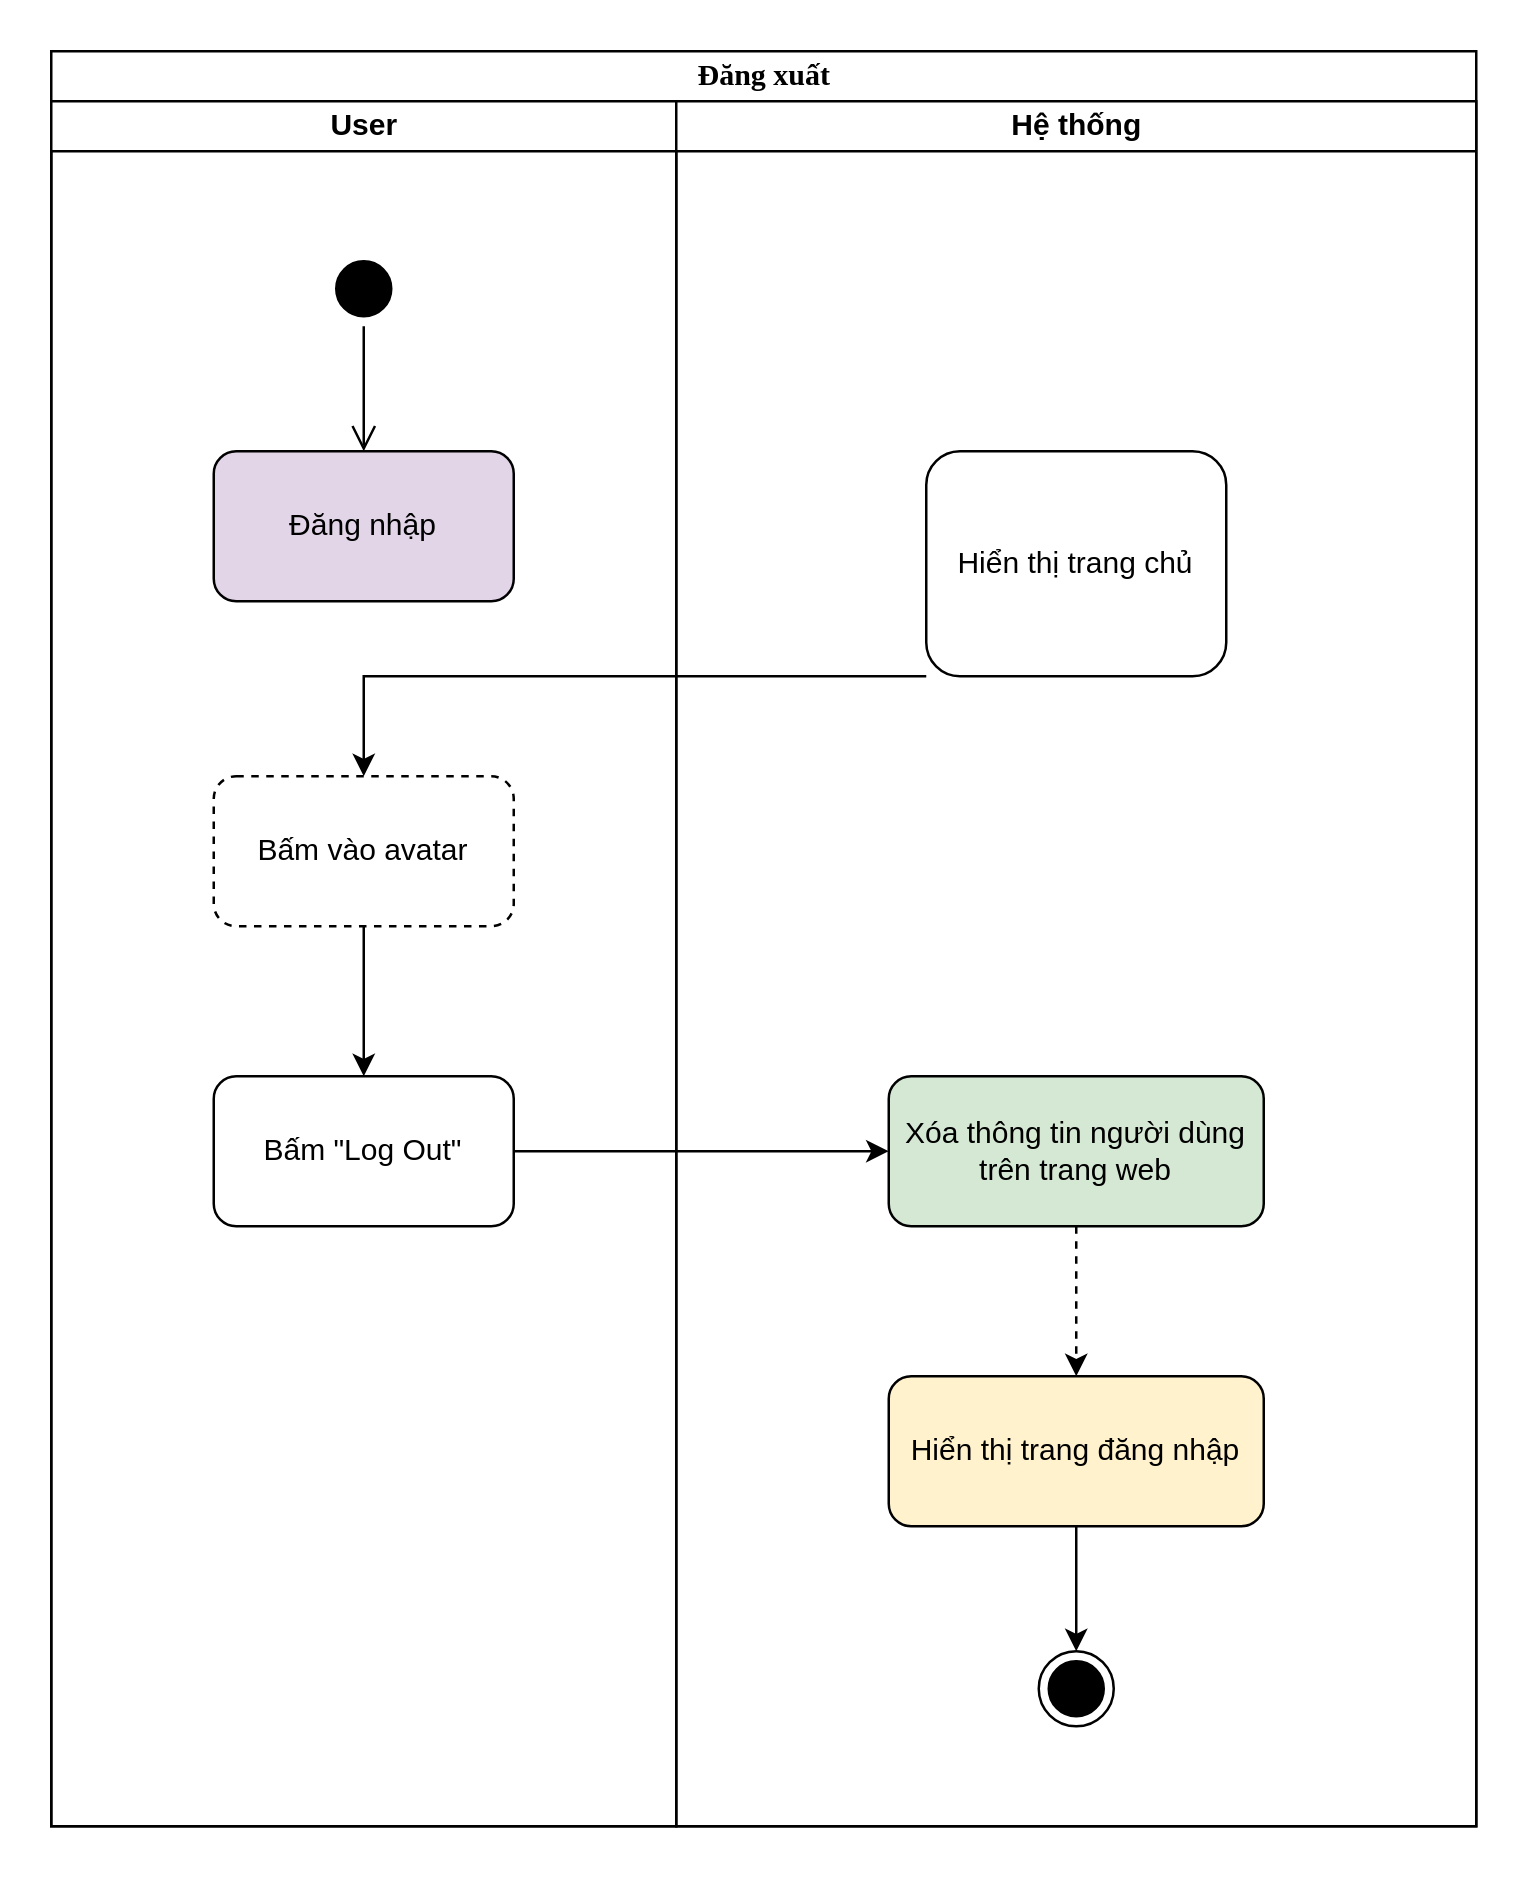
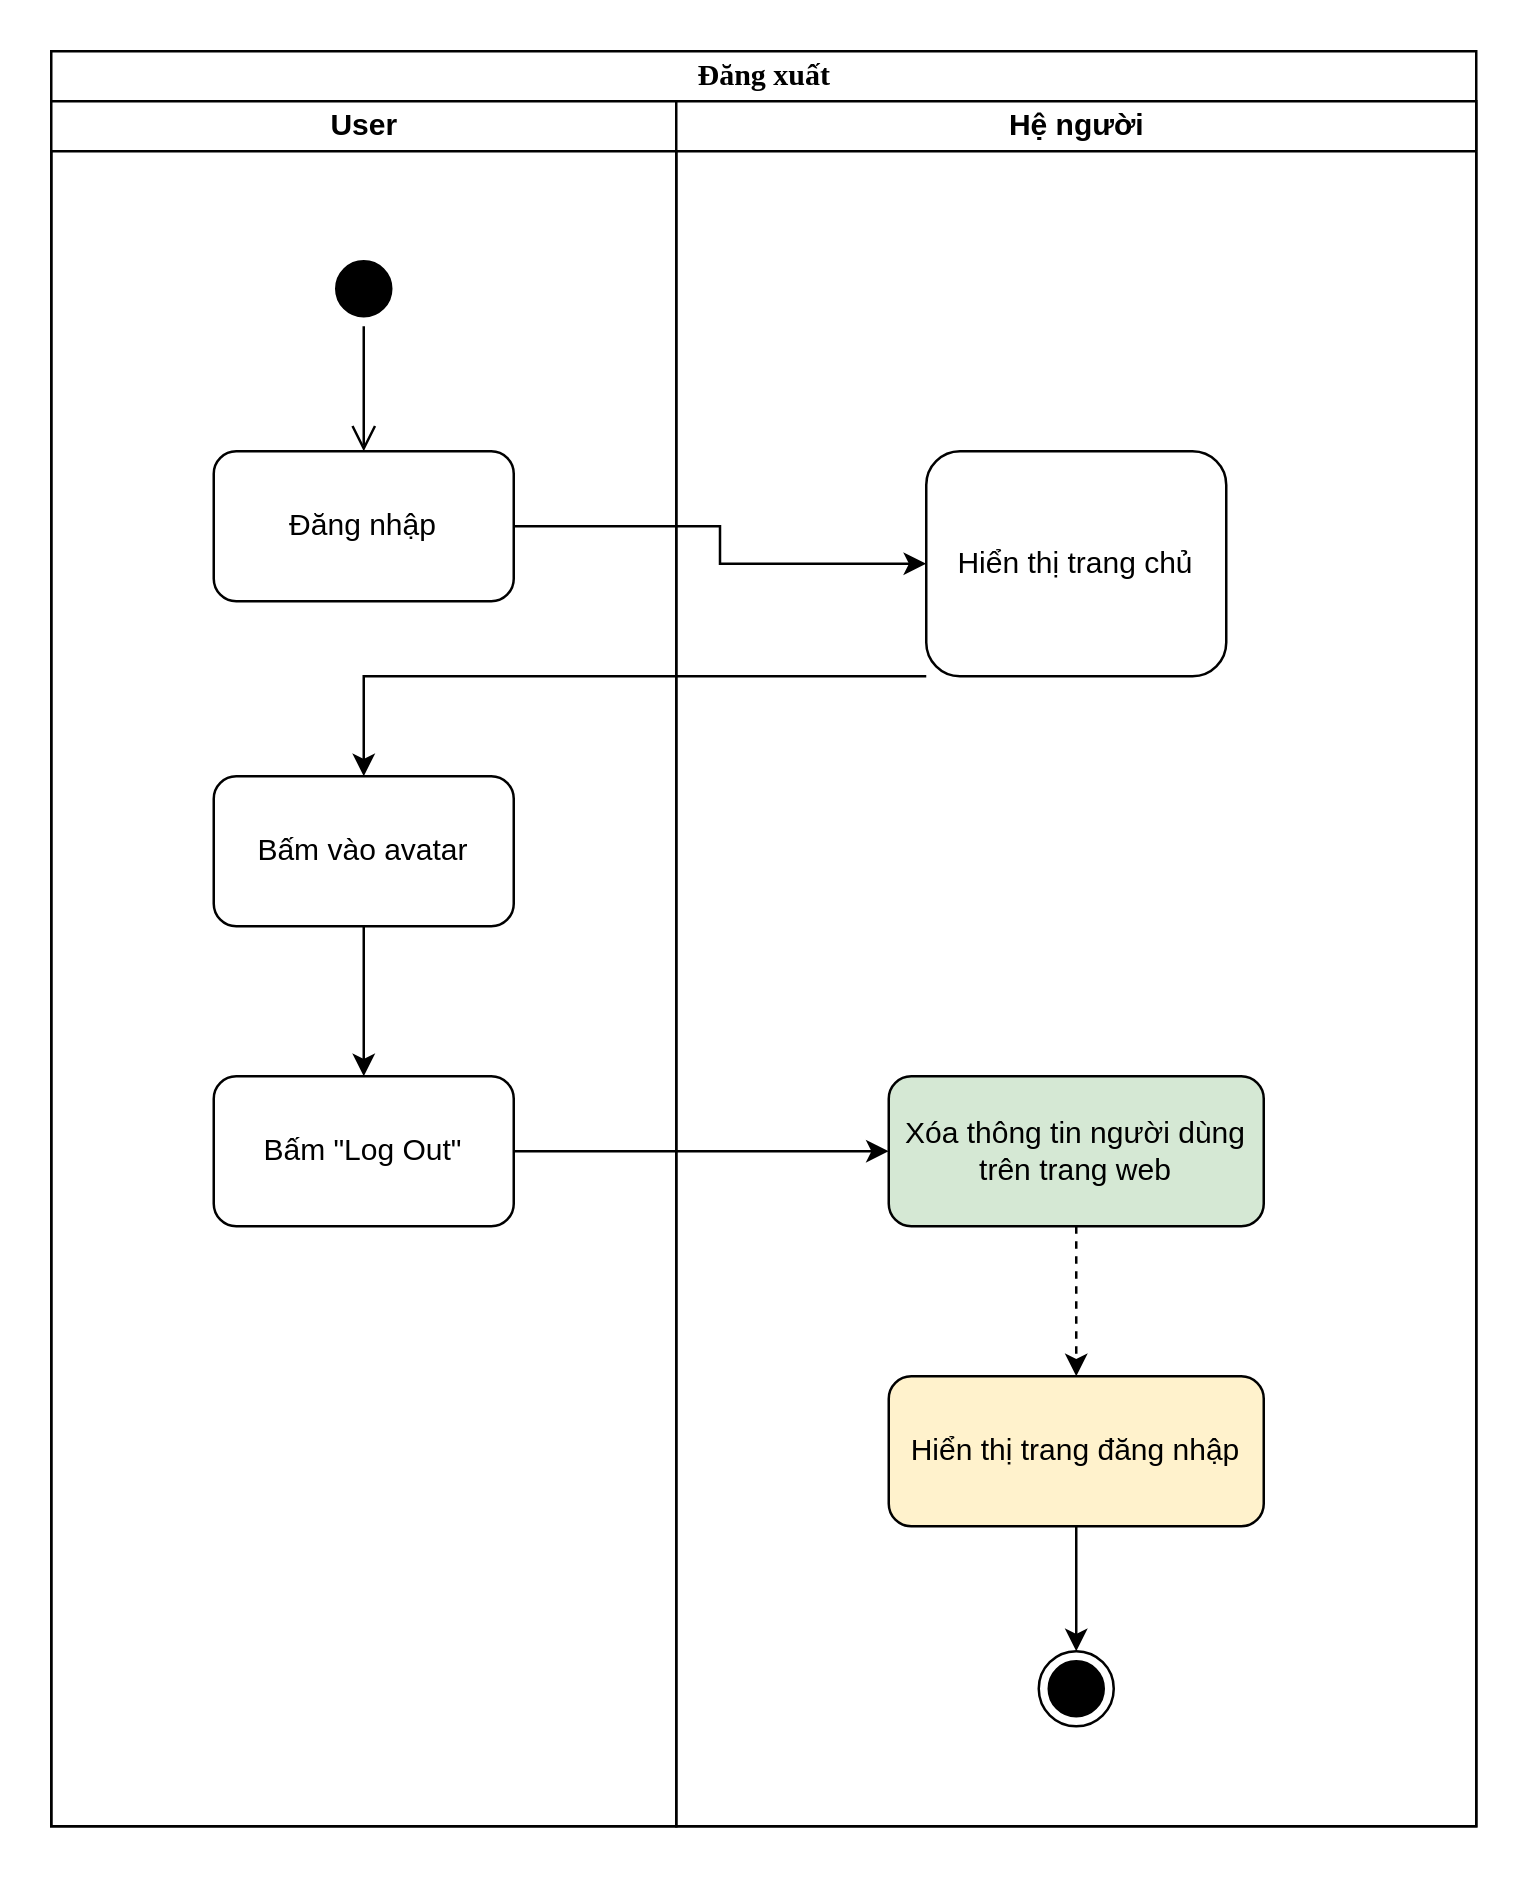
node "Hệ thống": label "Hệ thống" -> "Hệ người"
node "Đăng nhập": fillcolor #e1d5e7 -> #ffffff
edge "Đăng nhập" -> "Hiển thị trang chủ": added
node "Bấm vào avatar": style dashed -> solid
